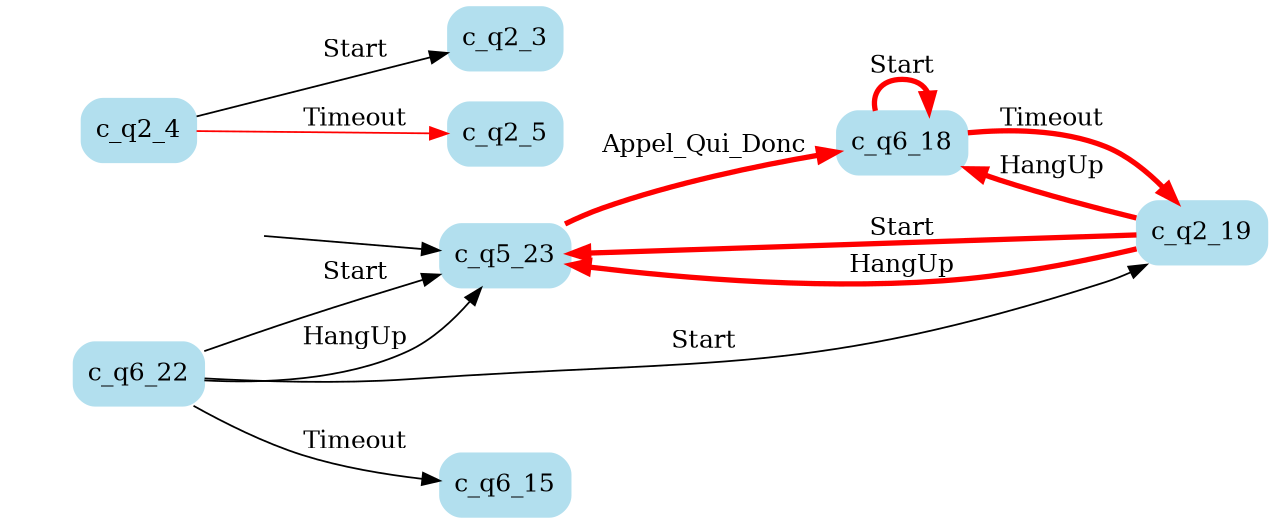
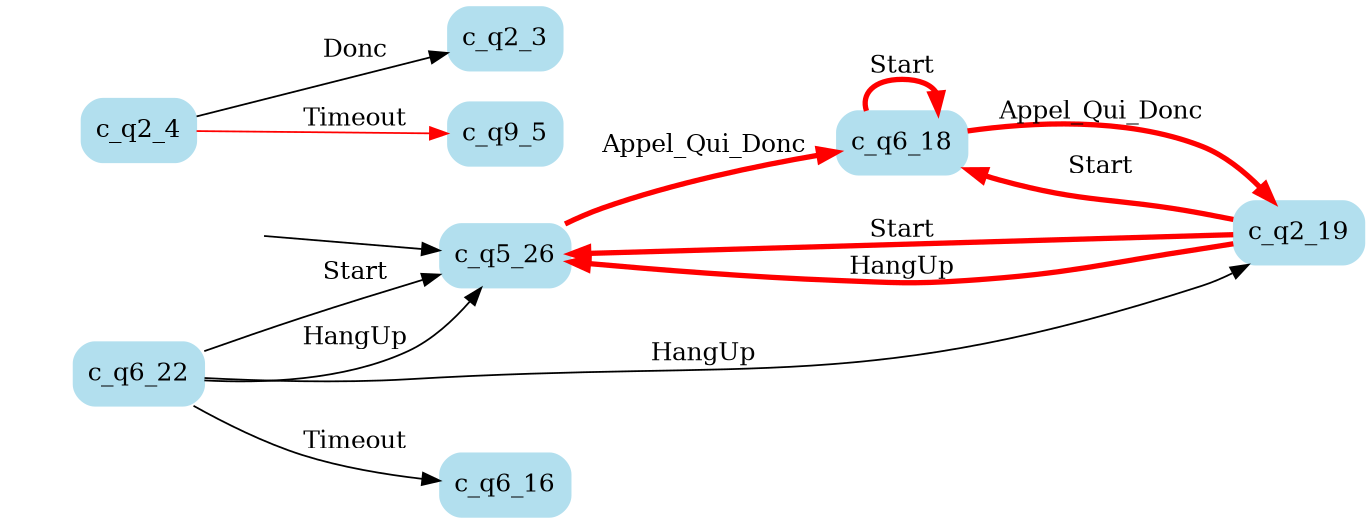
edge "c_q2_4" -> "c_q2_3": label "Start" -> "Donc"
edge "c_q6_18" -> "c_q2_19": label "Timeout" -> "Appel_Qui_Donc"
node "c_q2_5": label "c_q2_5" -> "c_q9_5"
edge "c_q2_19" -> "c_q6_18": label "HangUp" -> "Start"
node "c_q5_23": label "c_q5_23" -> "c_q5_26"
edge "c_q6_22" -> "c_q2_19": label "Start" -> "HangUp"
node "c_q6_15": label "c_q6_15" -> "c_q6_16"
